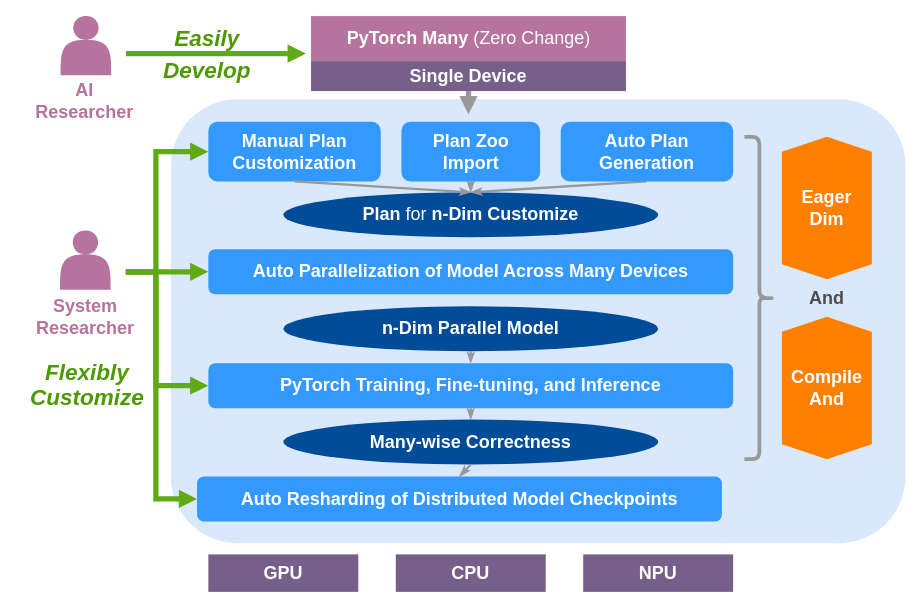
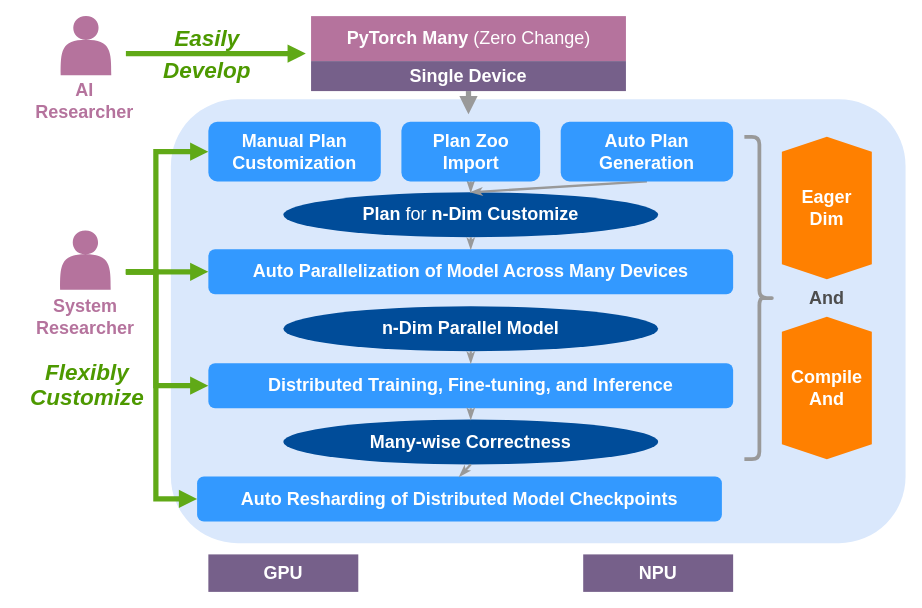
edge "Manual Plan Customization" -> "Plan for n-Dim Customize": removed
edge "Plan for n-Dim Customize" -> "Auto Parallelization of Model Across Many Devices": added
node "PyTorch Training, Fine-tuning, and Inference": label "PyTorch Training, Fine-tuning, and Inference" -> "Distributed Training, Fine-tuning, and Inference"
node "CPU": removed
